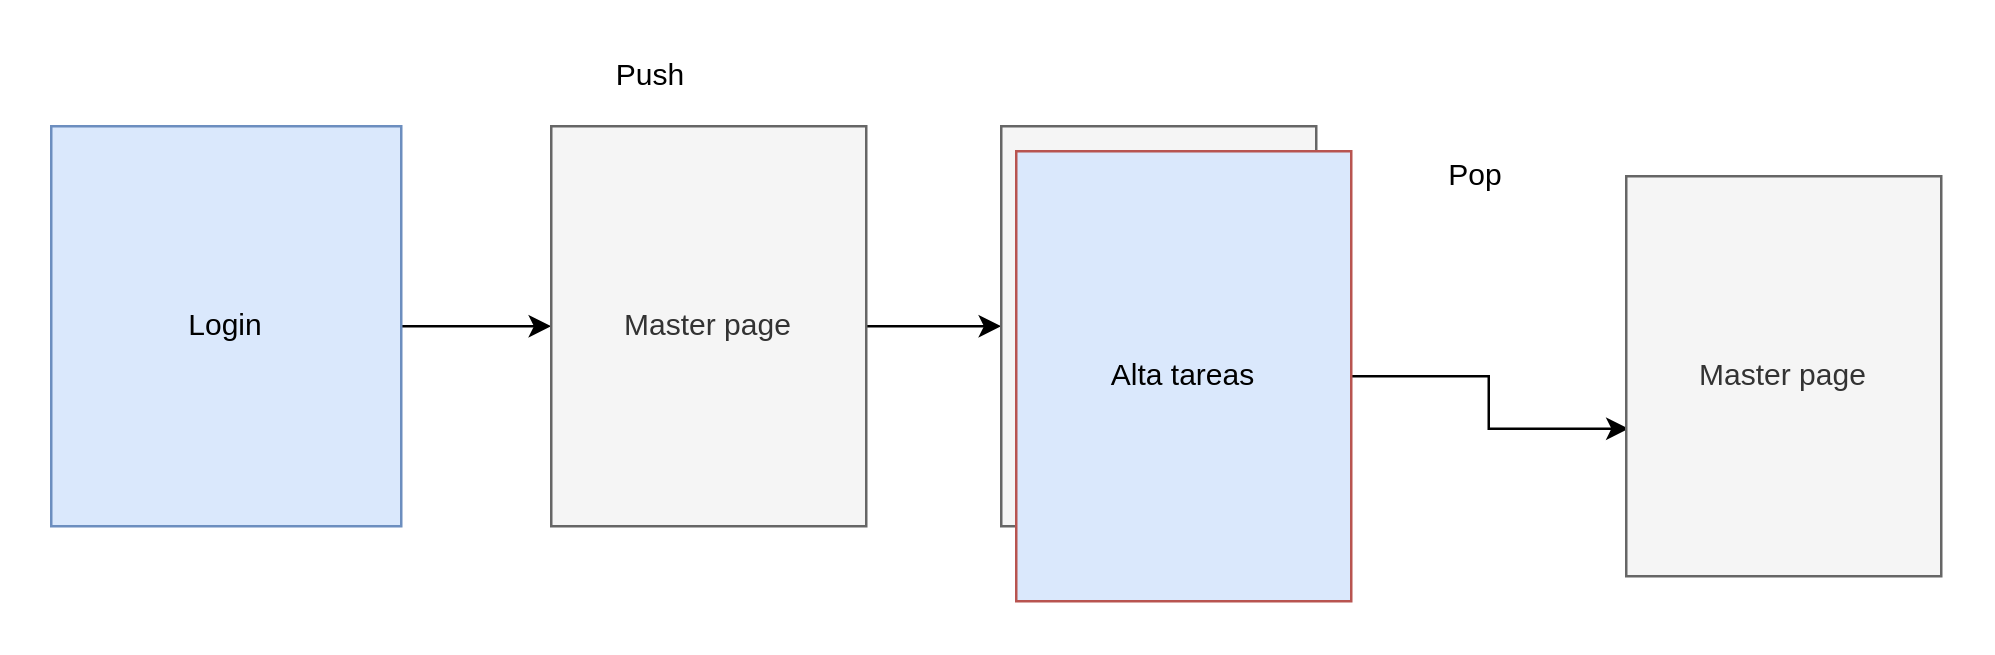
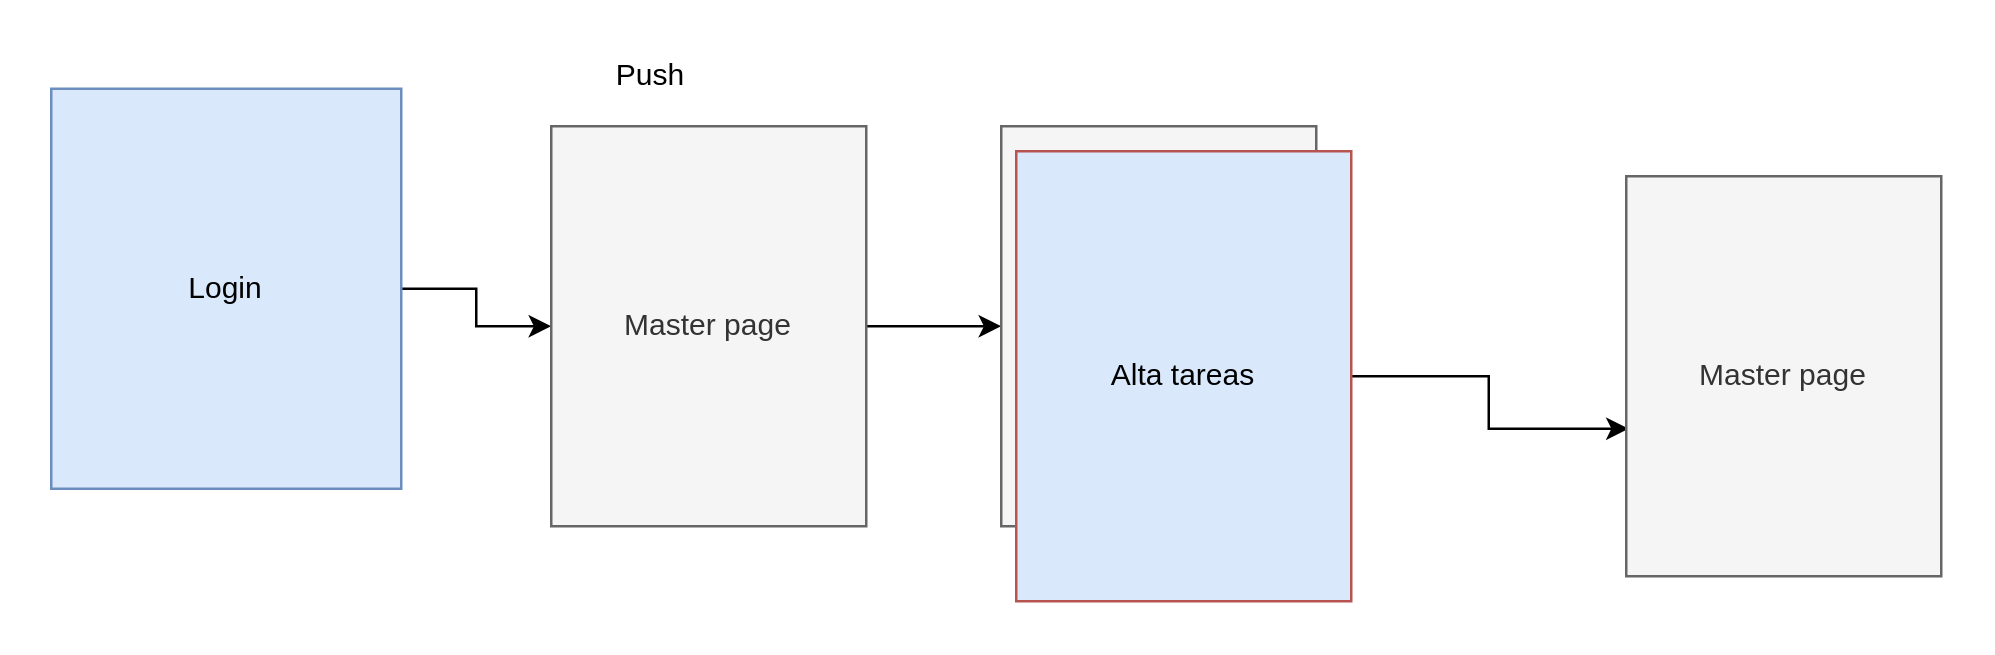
node "Pop": removed
node "Login": moved (226, 326) -> (226, 289)
